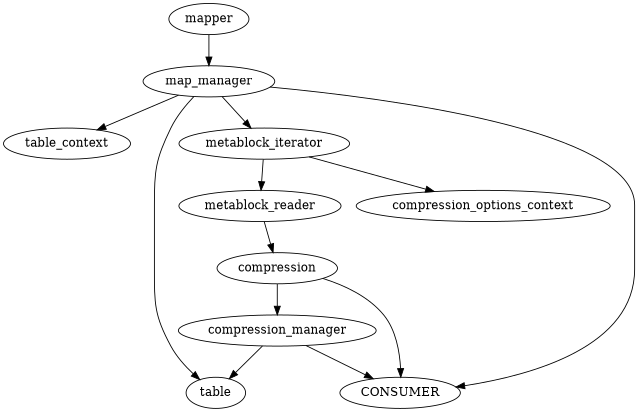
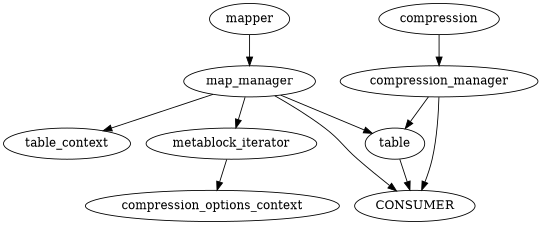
node "metablock_reader": removed
edge "compression" -> "CONSUMER": now "table" -> "CONSUMER"
